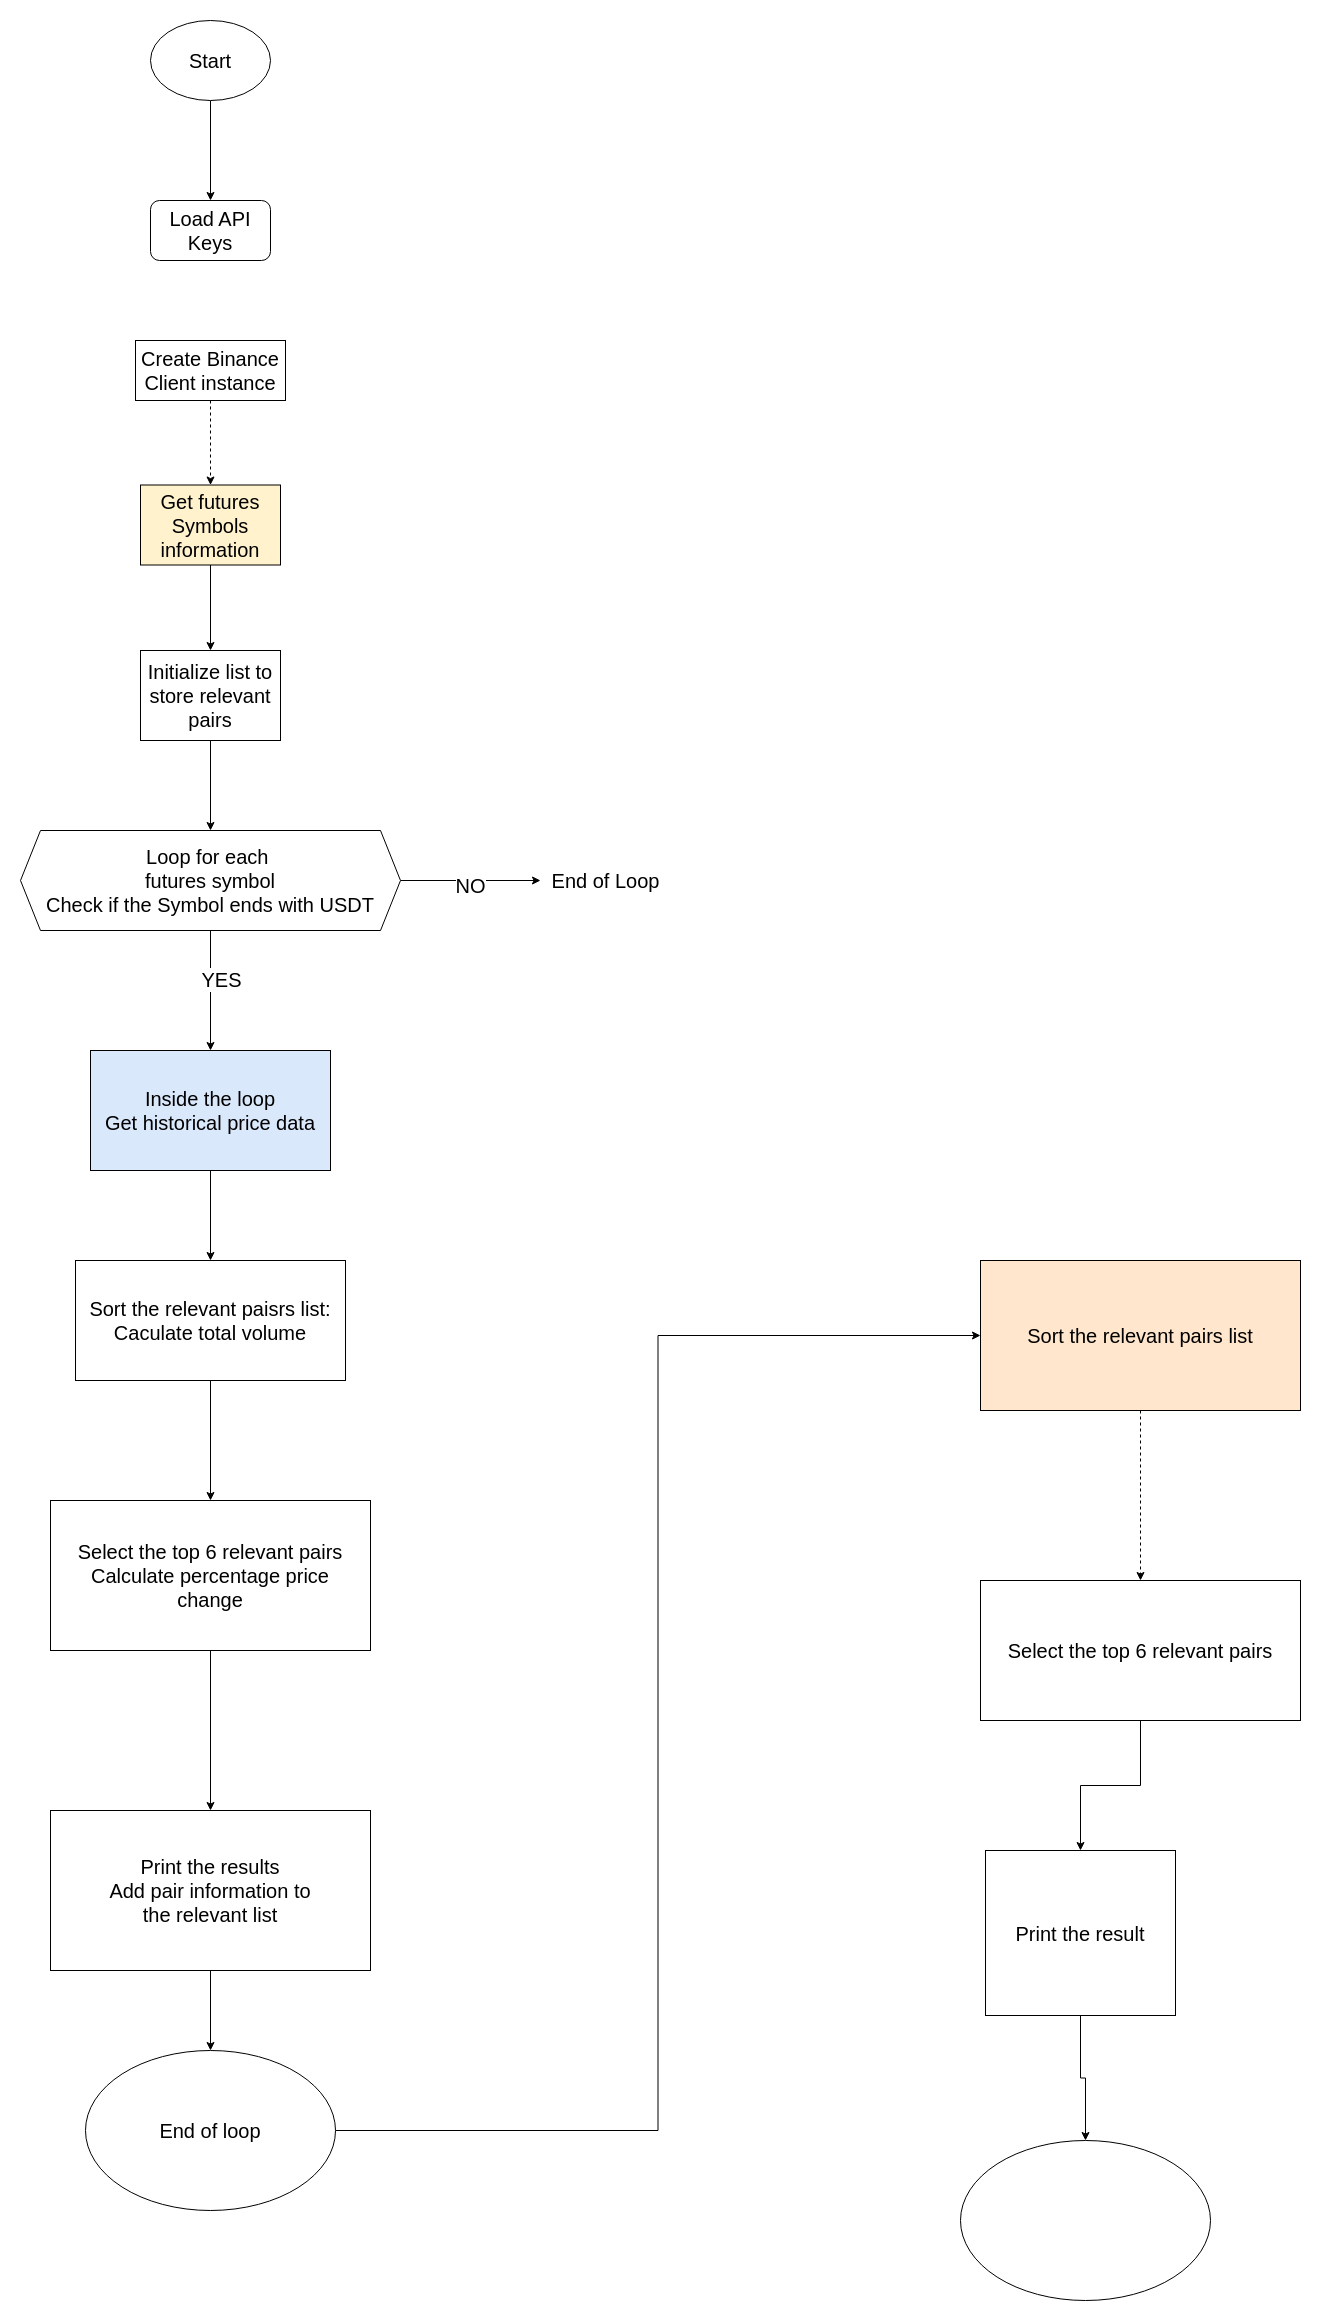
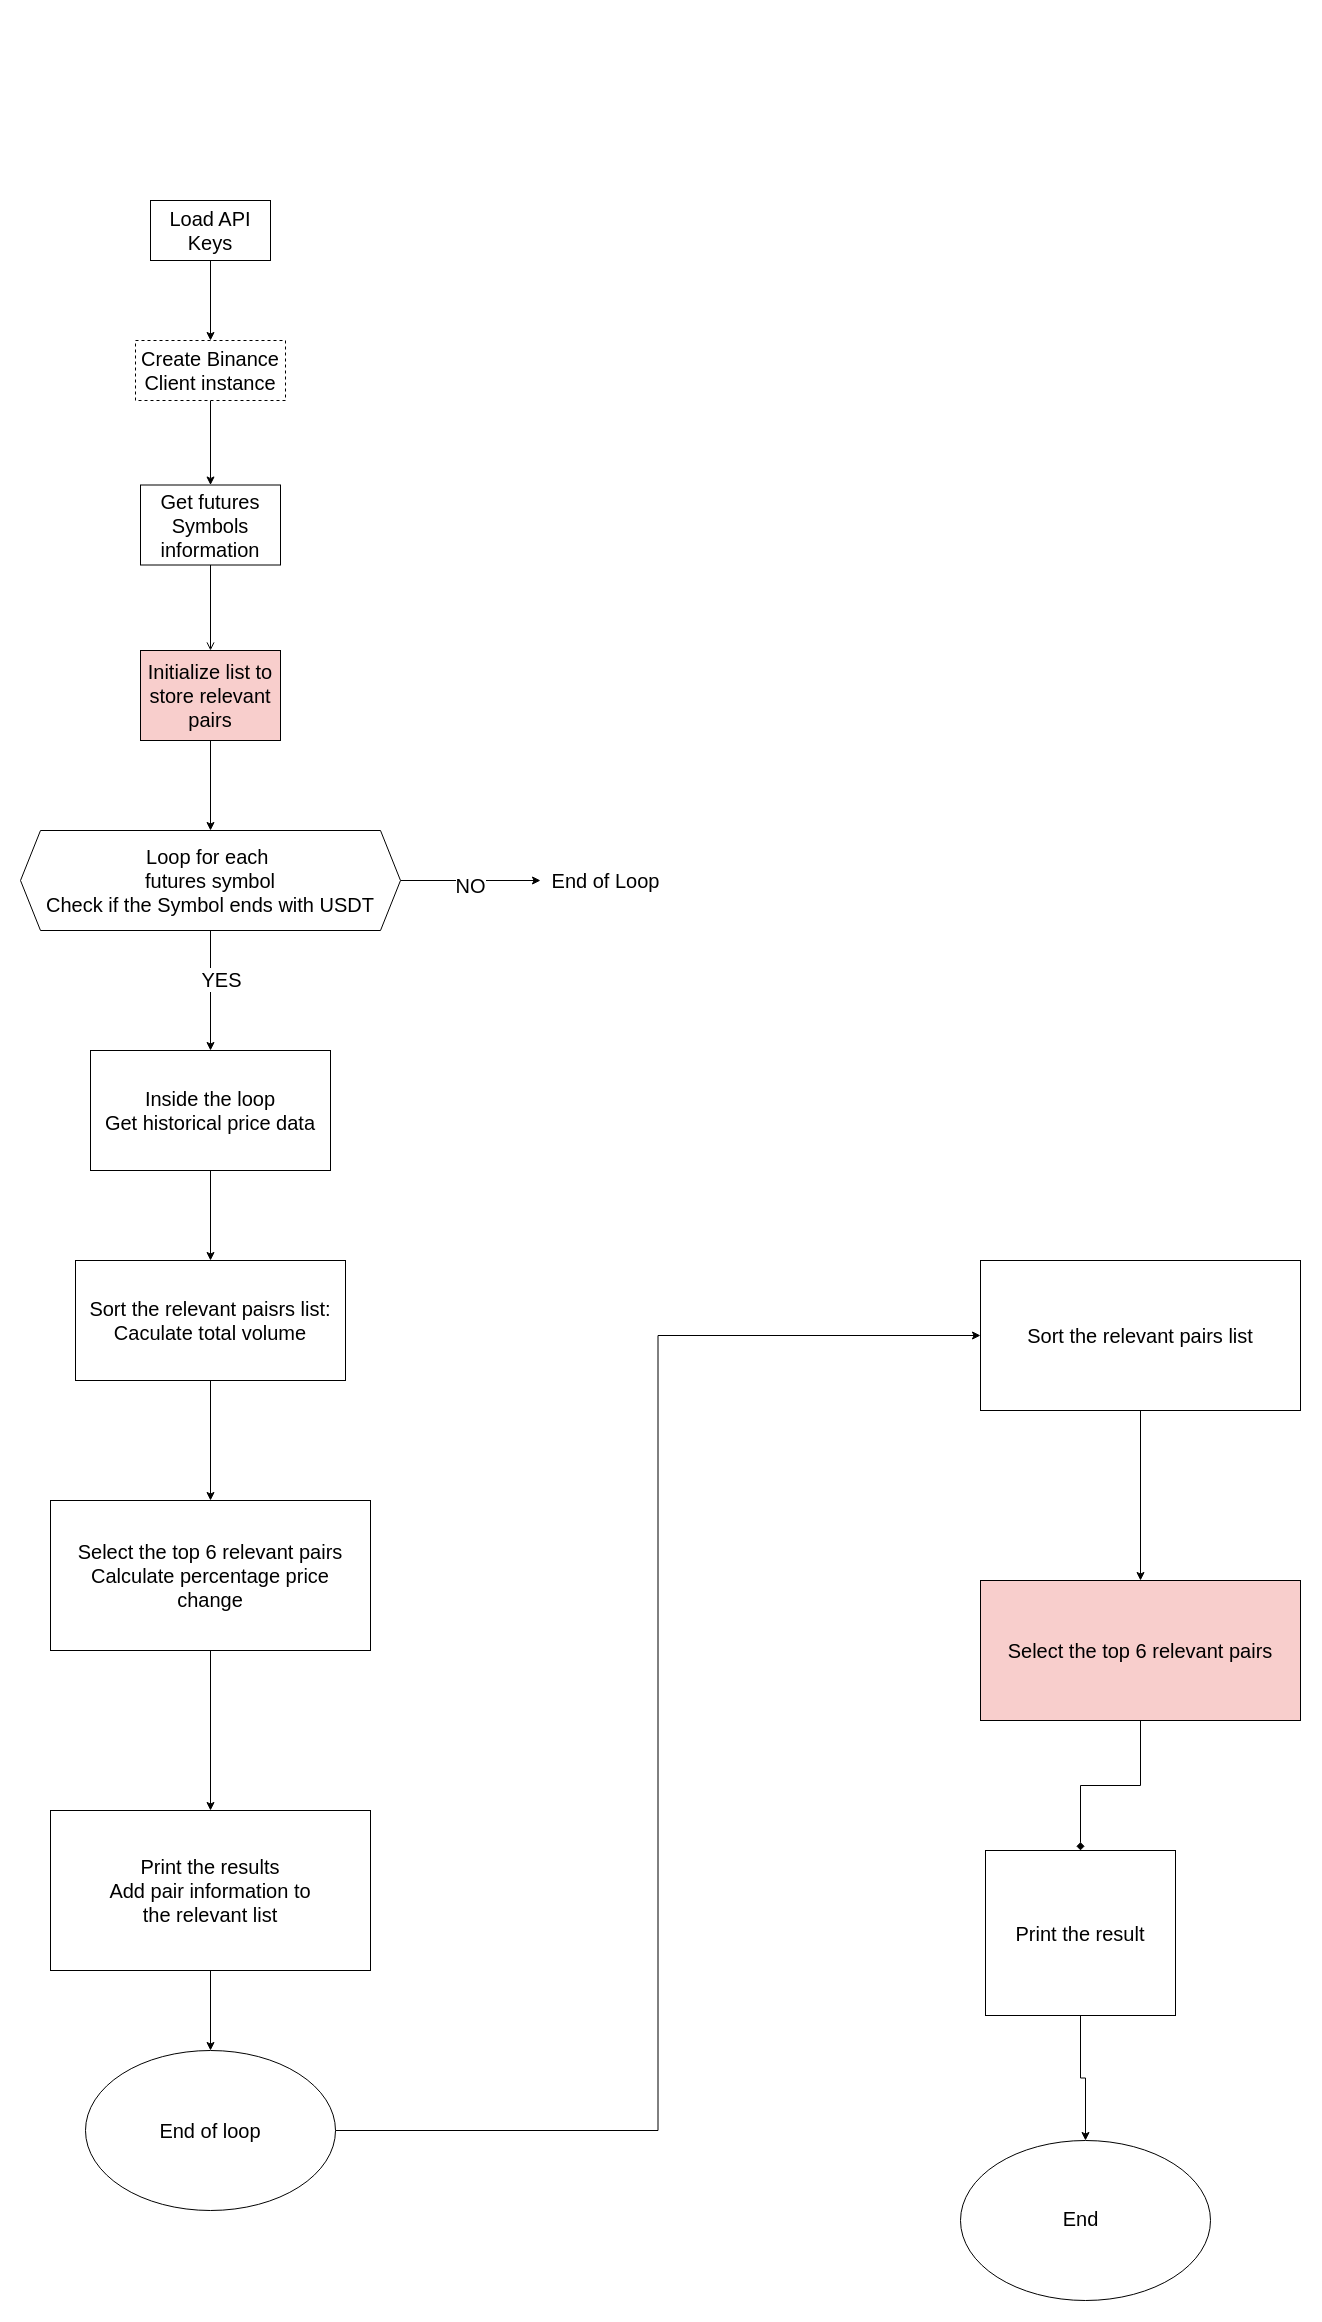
node "Start": removed
edge "Start" -> "Load API Keys": removed
node "Load API Keys": shape rounded rectangle -> rectangle
edge "Load API Keys" -> "Create Binance Client instance": added
node "Create Binance Client instance": style solid -> dashed
edge "Create Binance Client instance" -> "Get futures Symbols information": style dashed -> solid
node "Get futures Symbols information": fillcolor #fff2cc -> #ffffff
edge "Get futures Symbols information" -> "Initialize list to store relevant pairs": arrowhead classic -> open
node "Initialize list to store relevant pairs": fillcolor #ffffff -> #f8cecc
node "Inside the loop Get historical price data": fillcolor #dae8fc -> #ffffff
node "Sort the relevant pairs list": fillcolor #ffe6cc -> #ffffff
edge "Sort the relevant pairs list" -> "Select the top 6 relevant pairs": style dashed -> solid
node "Select the top 6 relevant pairs": fillcolor #ffffff -> #f8cecc
edge "Select the top 6 relevant pairs" -> "Print the result": arrowhead classic -> diamond
node "End": added
